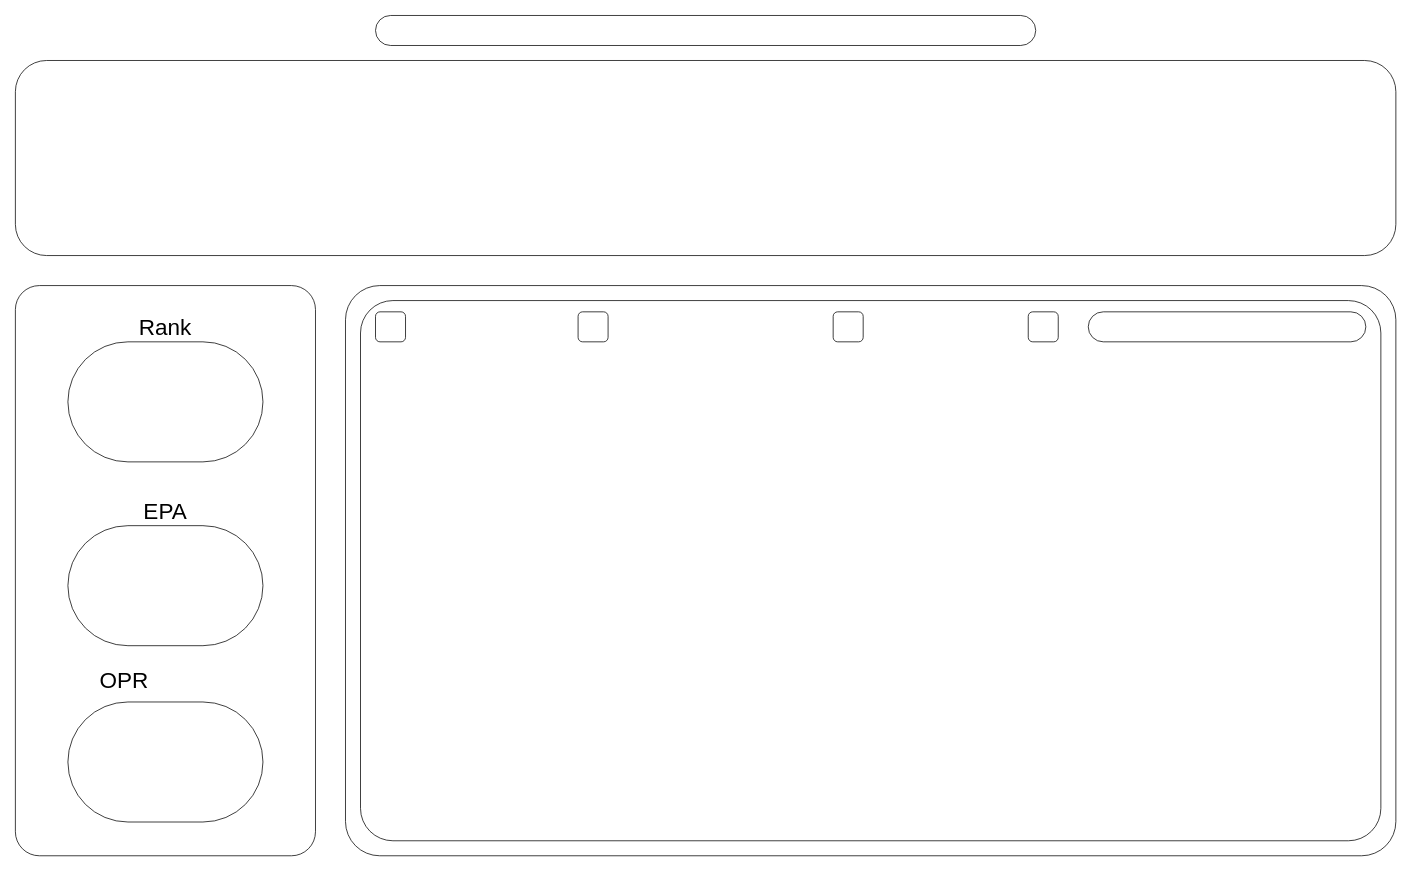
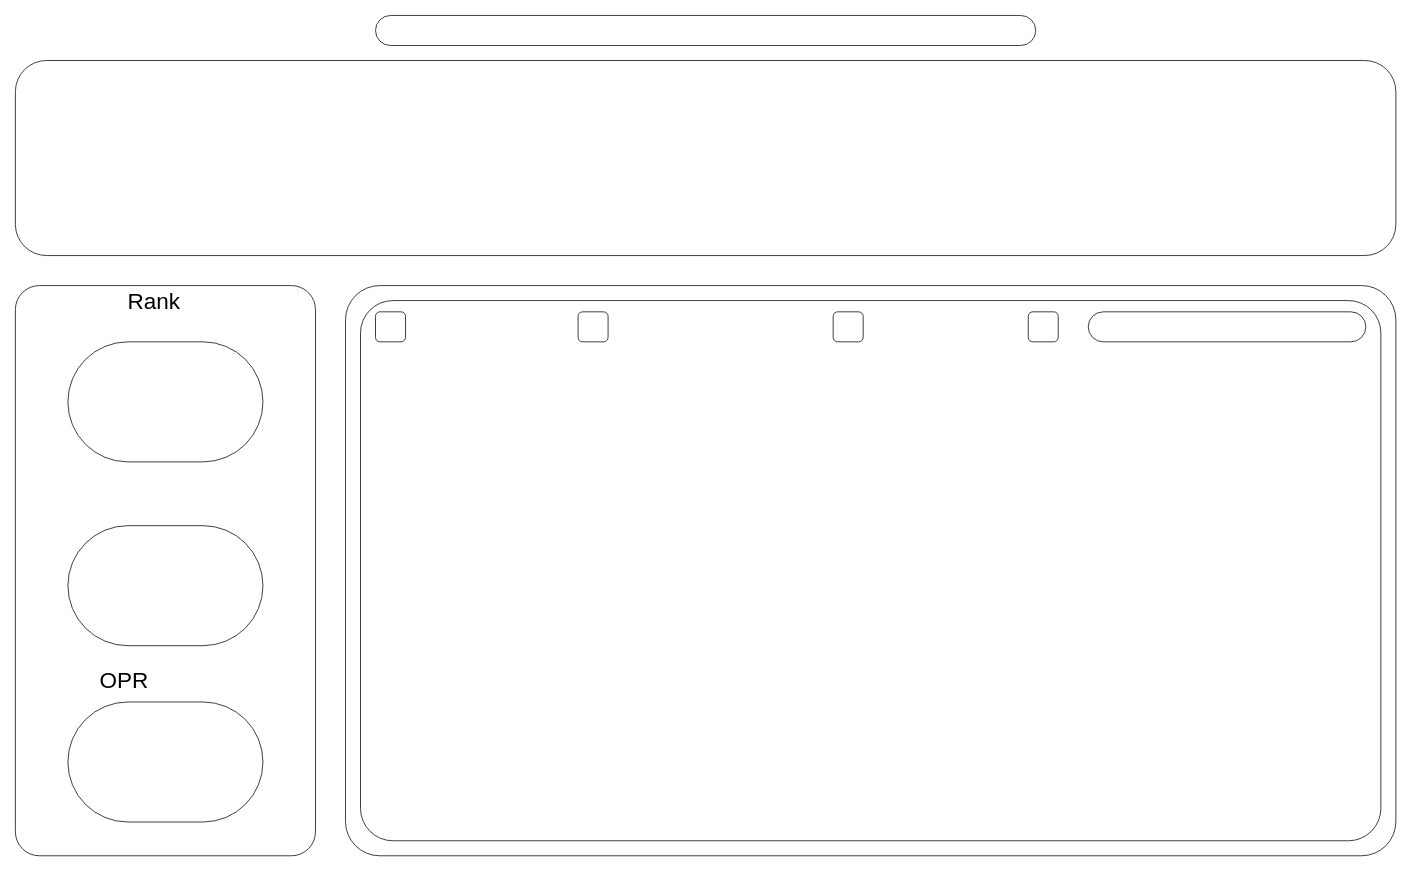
node "Rank": moved (165, 330) -> (154, 304)
node "EPA": removed
